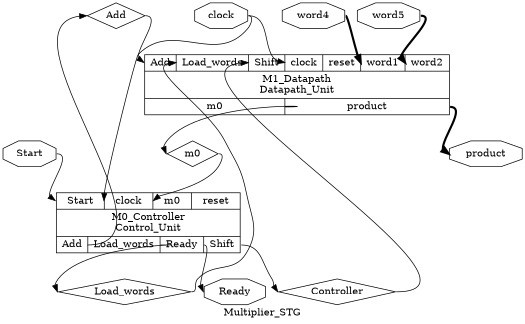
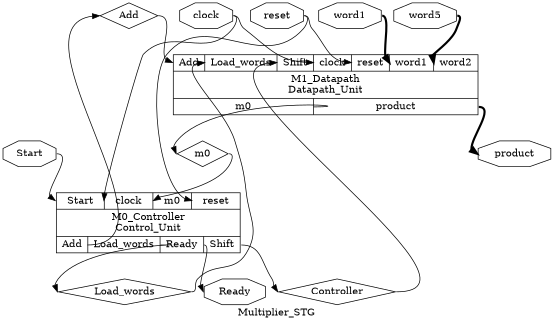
node "reset": added
node "word4": label "word4" -> "word1"
